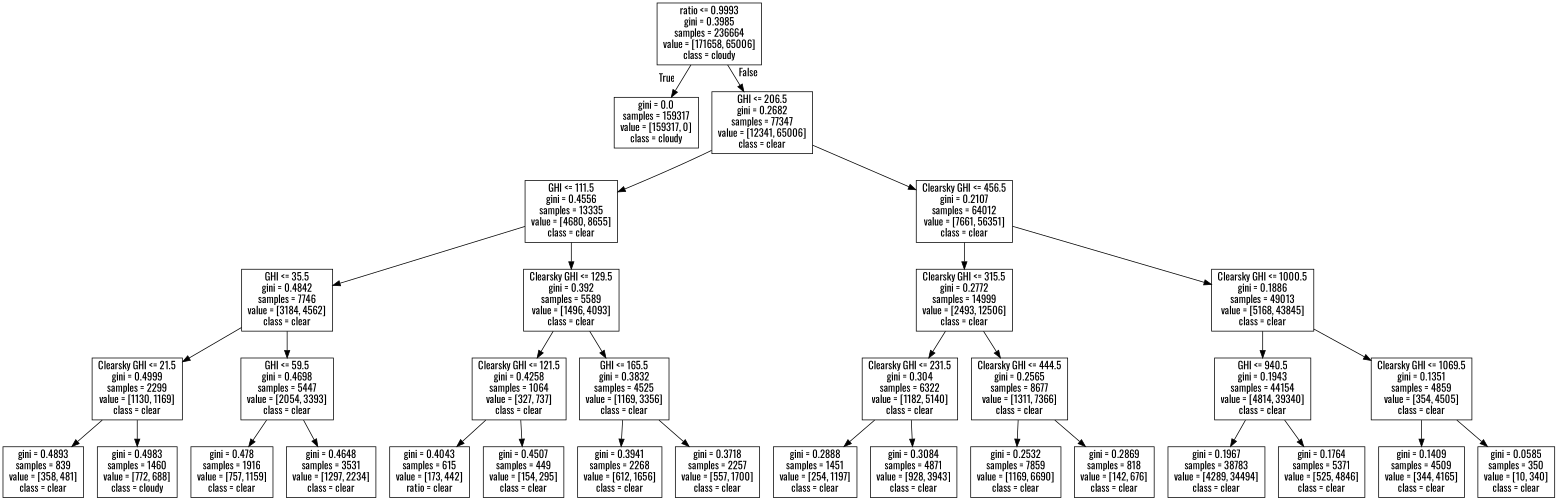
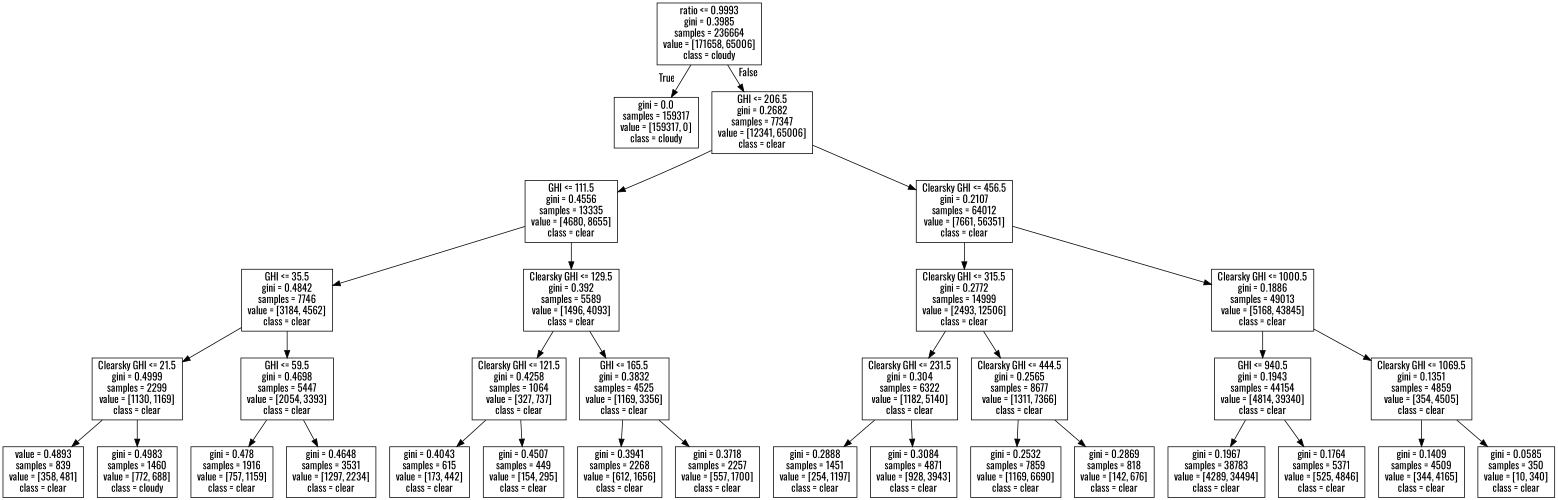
node "gini = 0.4893 samples = 839 value = [358, 481] class = clear": label "gini = 0.4893 samples = 839 value = [358, 481] class = clear" -> "value = 0.4893 samples = 839 value = [358, 481] class = clear"
node "gini = 0.4043 samples = 615 value = [173, 442] ratio = clear": label "gini = 0.4043 samples = 615 value = [173, 442] ratio = clear" -> "gini = 0.4043 samples = 615 value = [173, 442] class = clear"
